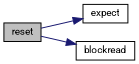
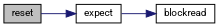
edge "reset" -> "blockread": now "expect" -> "blockread"
